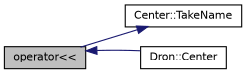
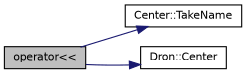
edge "Dron::Center" -> "operator<<": reversed
